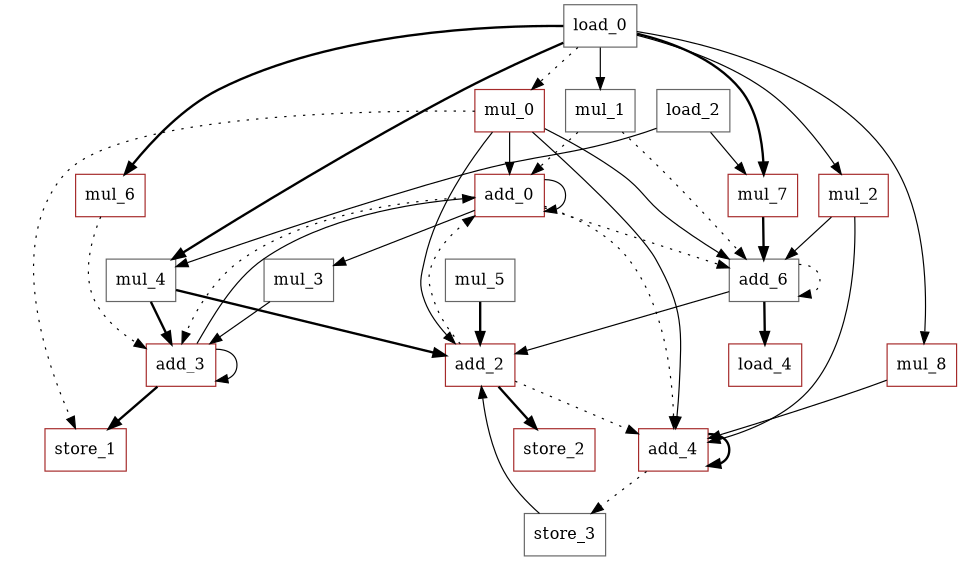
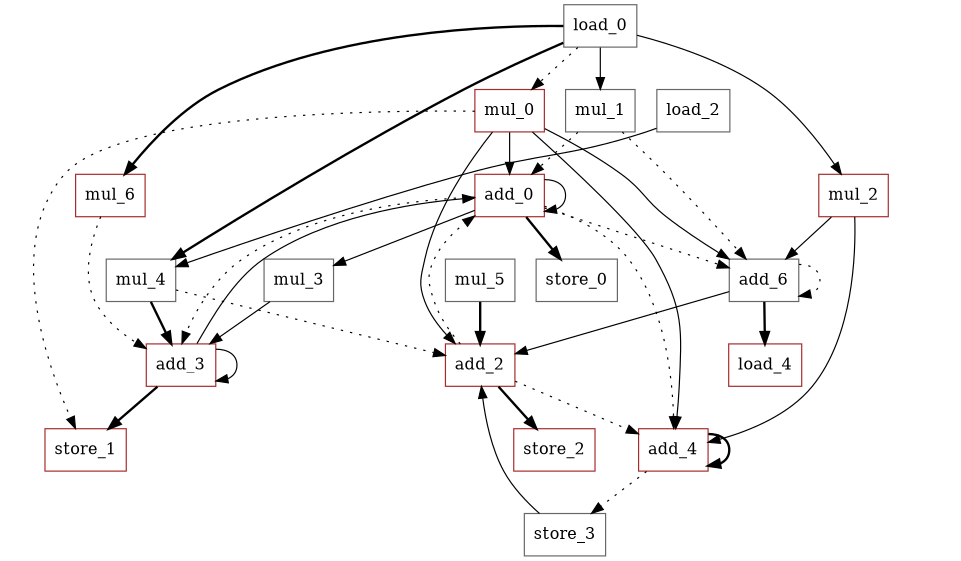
node "mul_7": removed
node "store_0": added
edge "mul_4" -> "add_2": style bold -> dotted
node "mul_8": removed
